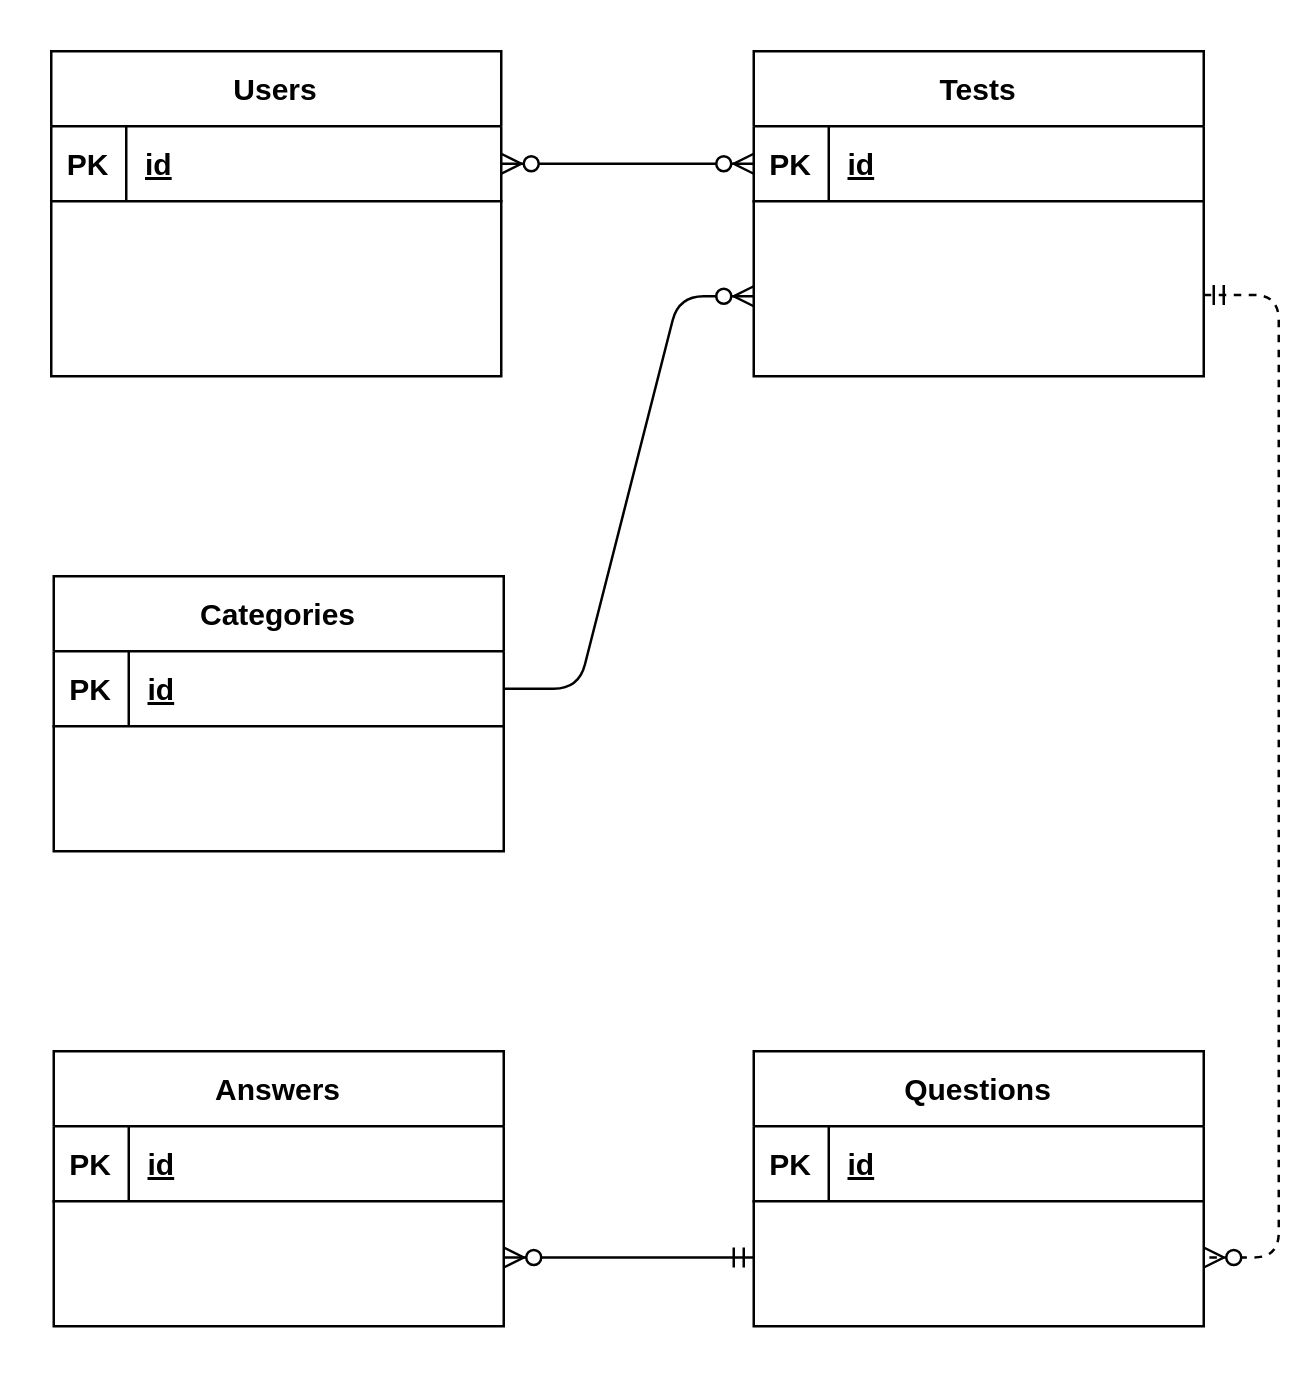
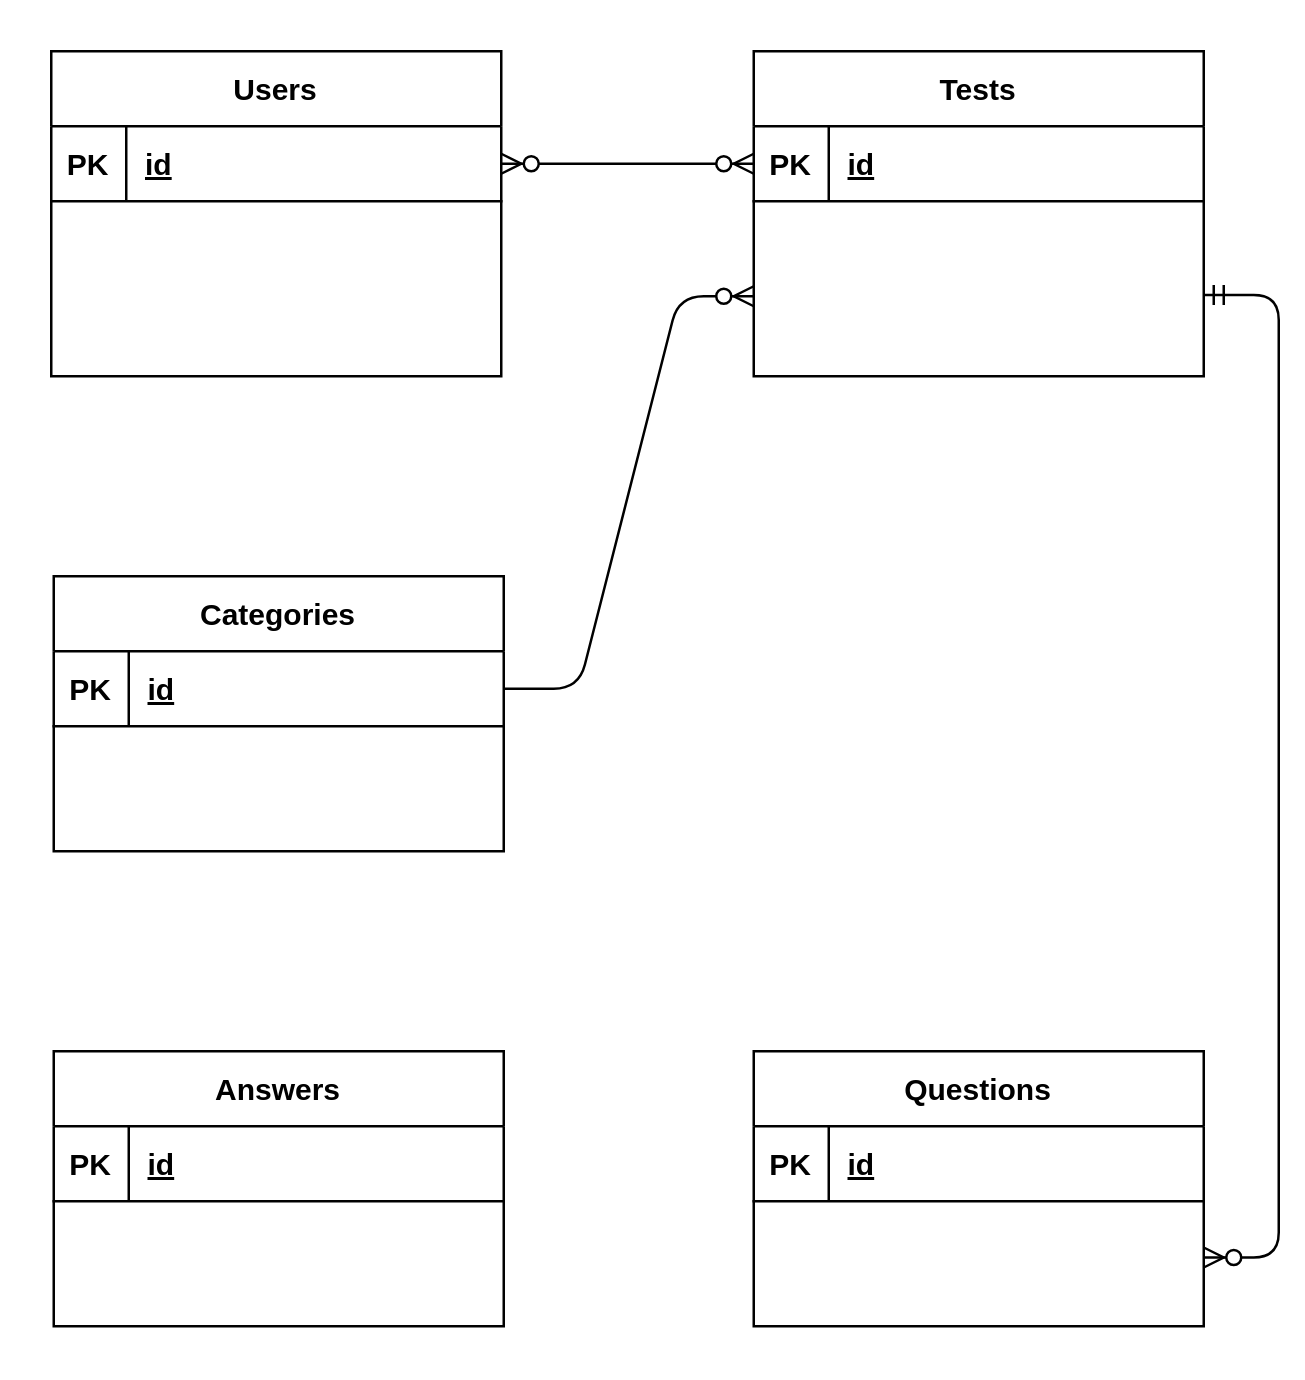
edge "Tests" -- "Questions": style dashed -> solid
edge "Answers" -- "Questions": removed
